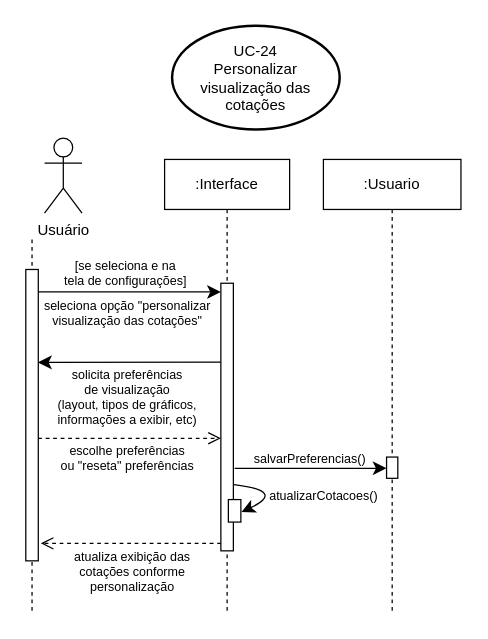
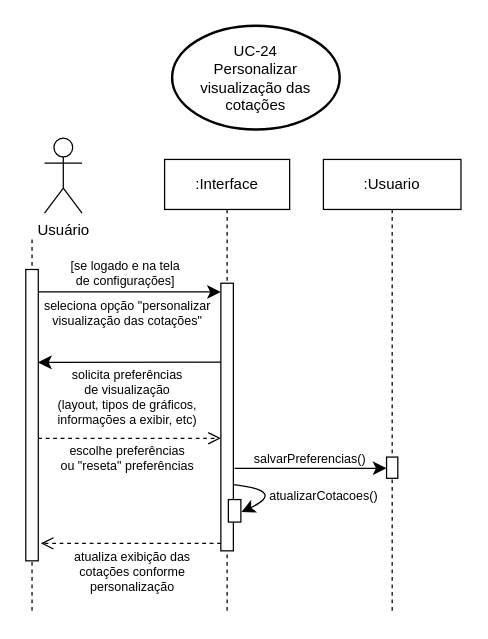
node "[se seleciona e na tela de configurações]": label "[se seleciona e na tela de configurações]" -> "[se logado e na tela de configurações]"
